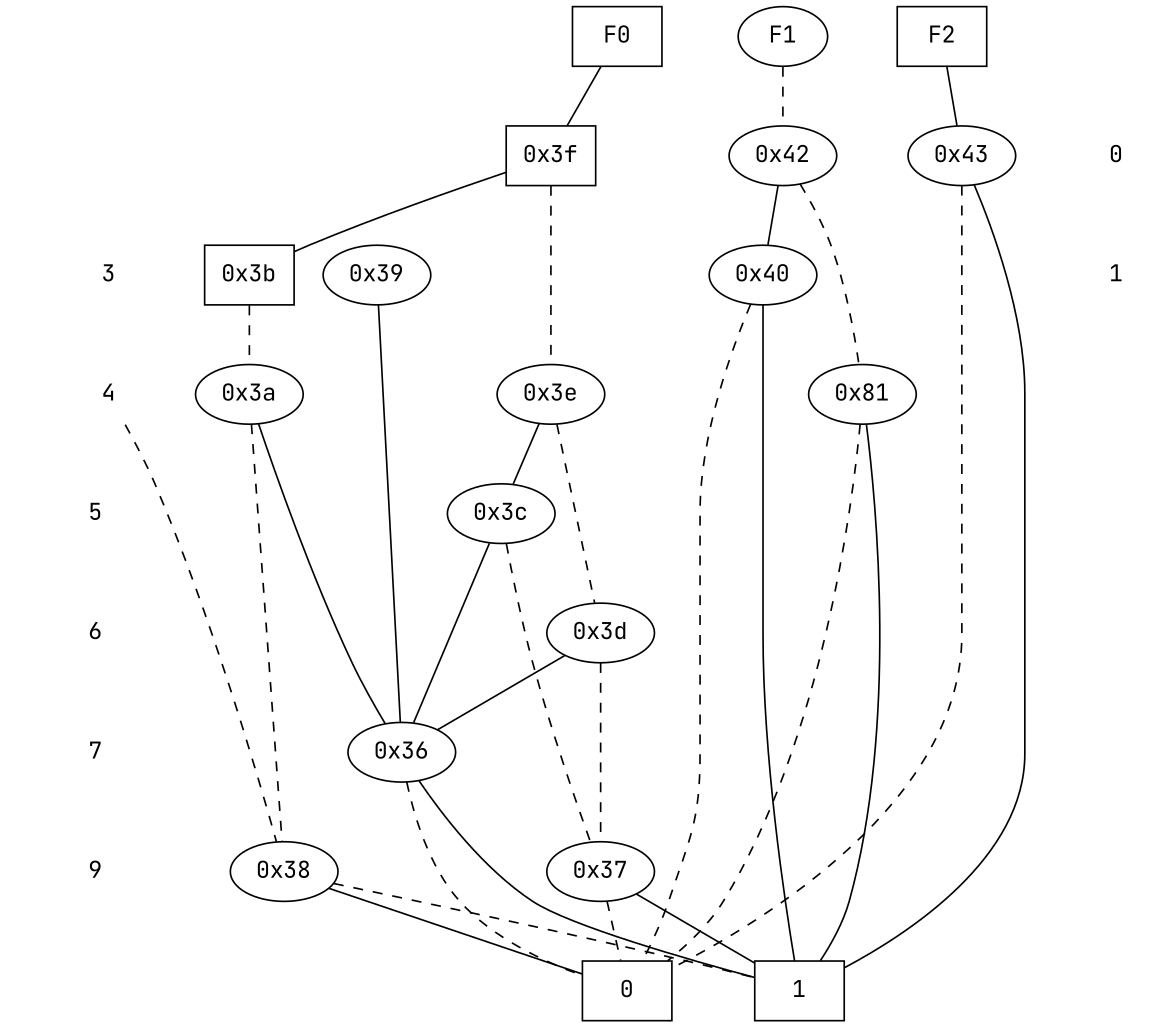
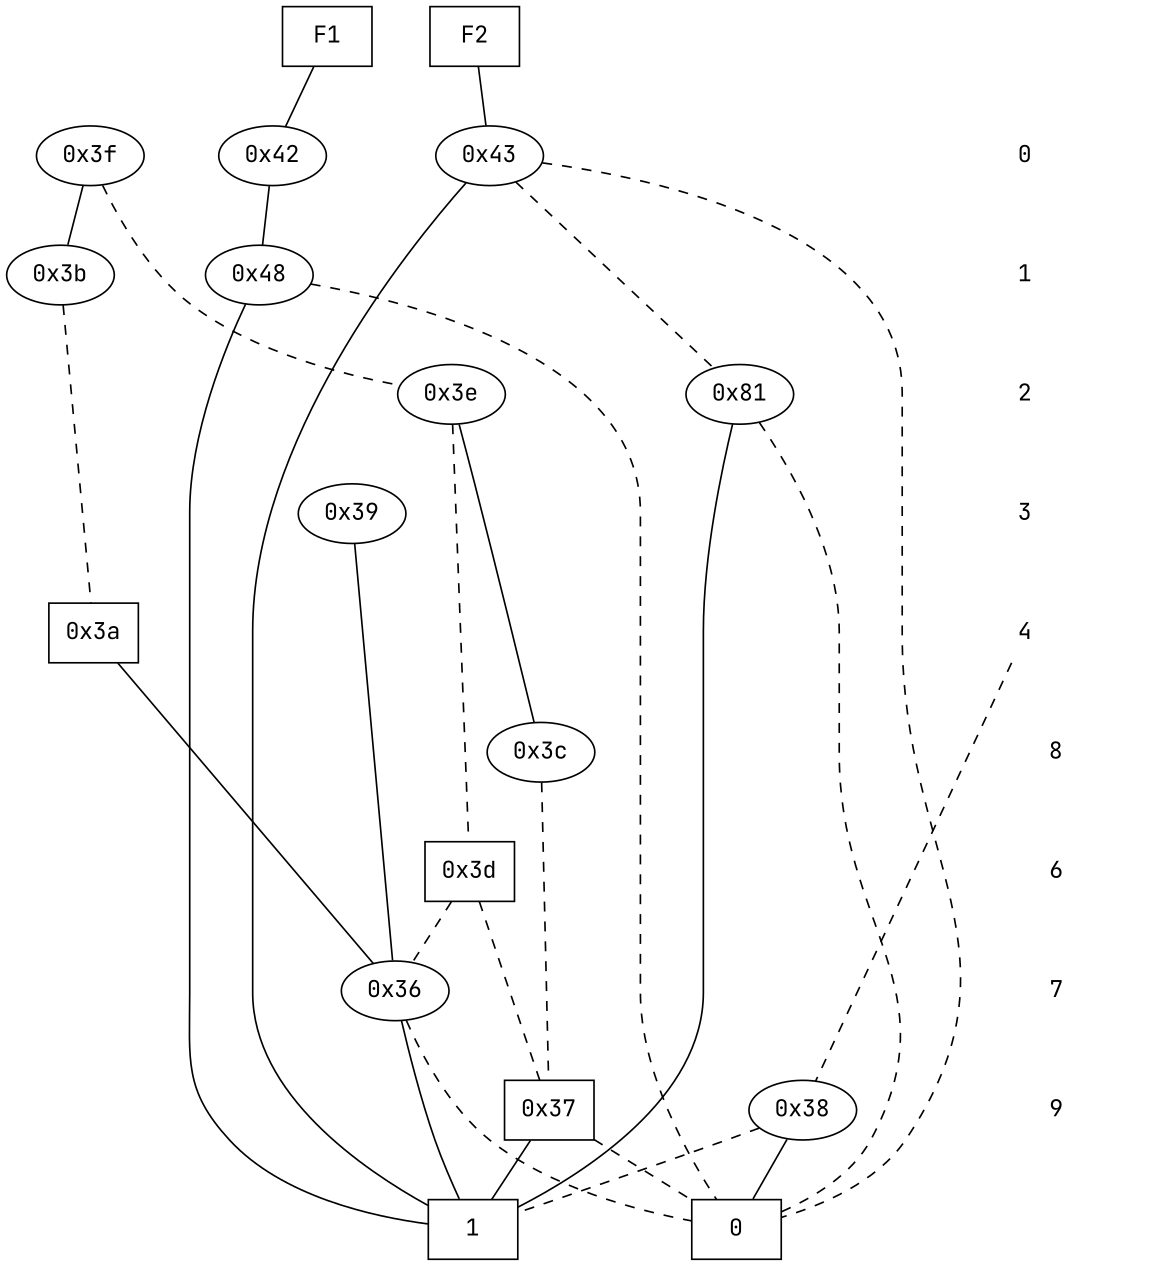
node "F0": removed
node "F1": shape ellipse -> box
edge "F1" -- "0x42": style dashed -> solid
node "0x3f": shape box -> ellipse
edge "0x42" -- "0x81": now "0x43" -- "0x81"
node "0x3b": shape box -> ellipse
node "0x40": label "0x40" -> "0x48"
node "0x3a": shape ellipse -> box
node "2": added
node "5": label "5" -> "8"
edge "0x3a" -- "0x38": removed
edge "0x3c" -- "0x36": removed
node "0x3d": shape ellipse -> box
edge "0x3d" -- "0x36": style solid -> dashed
node "0x37": shape ellipse -> box
